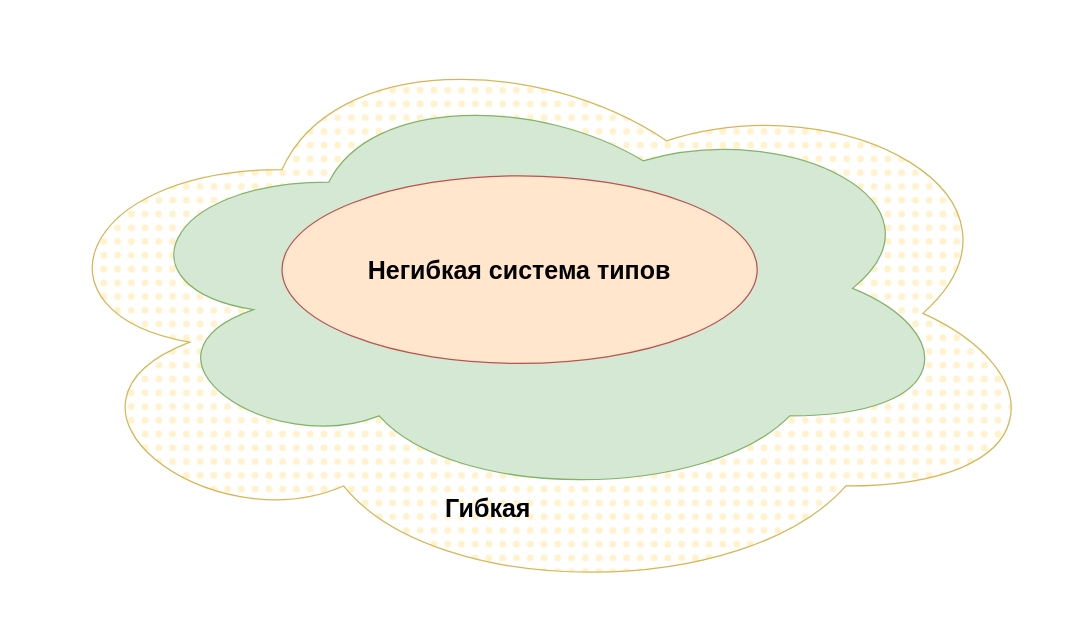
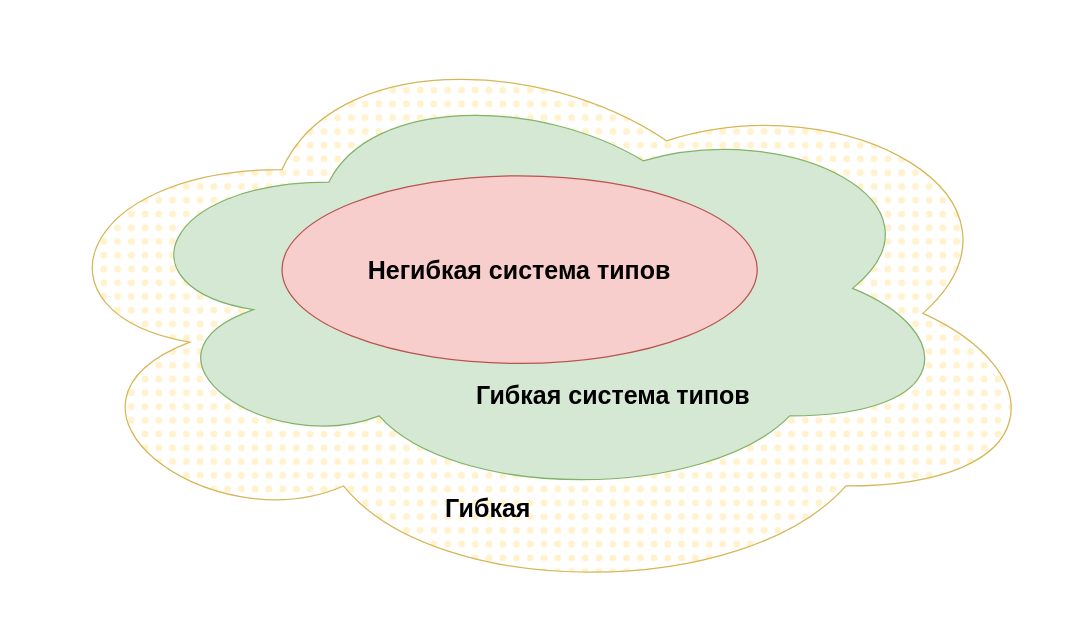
node "Негибкая система типов": fillcolor #ffe6cc -> #f8cecc
node "Гибкая система типов": added
